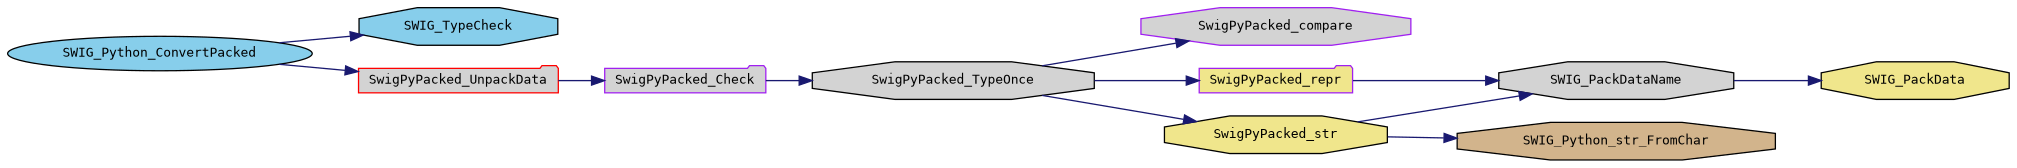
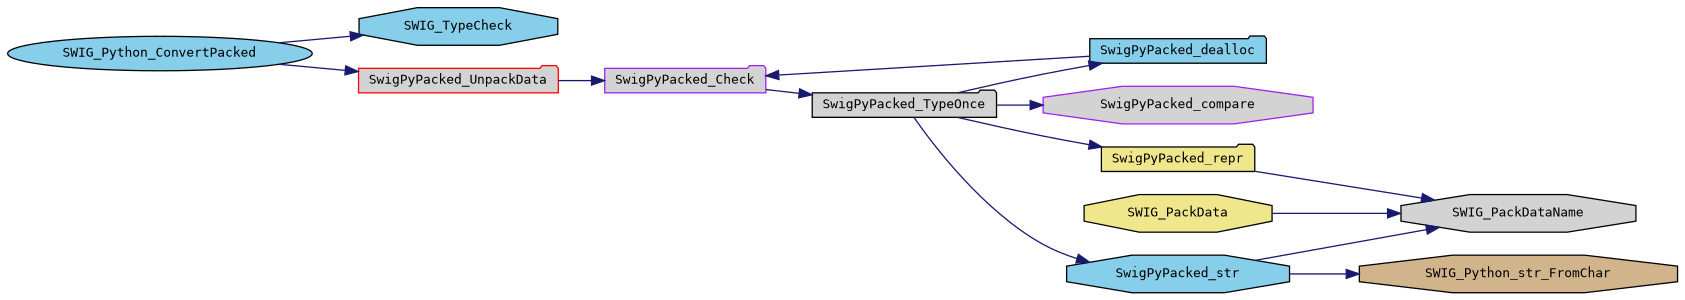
node "SwigPyPacked_dealloc": added
node "SwigPyPacked_TypeOnce": shape octagon -> folder
node "SwigPyPacked_repr": color purple -> black
edge "SWIG_PackDataName" -> "SWIG_PackData": reversed
node "SwigPyPacked_str": fillcolor khaki -> skyblue
